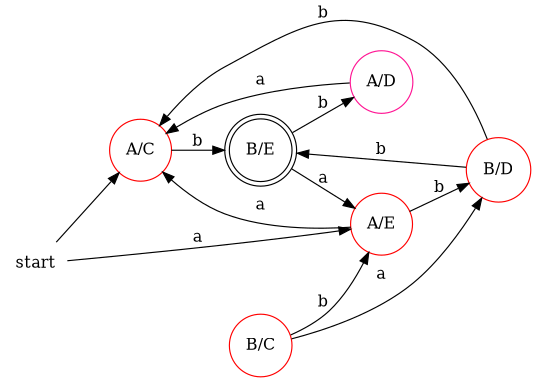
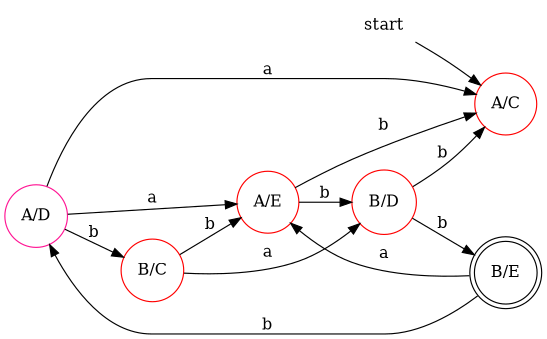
edge "A/C" -> "B/E": removed, label "b"
edge "A/E" -> "A/C": label "a" -> "b"
edge "A/D" -> "B/C": added, label "b"
edge "start" -> "A/E": now "A/D" -> "A/E"
